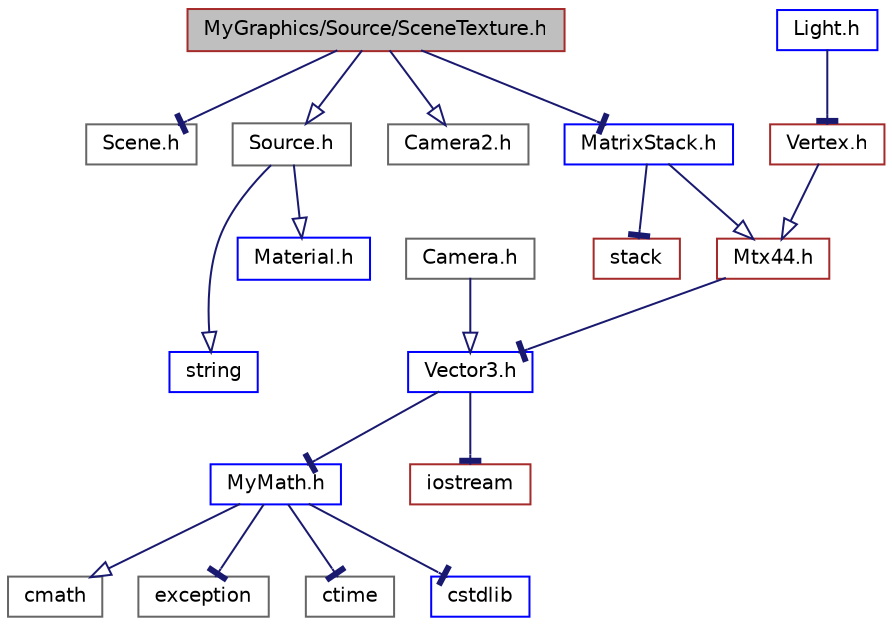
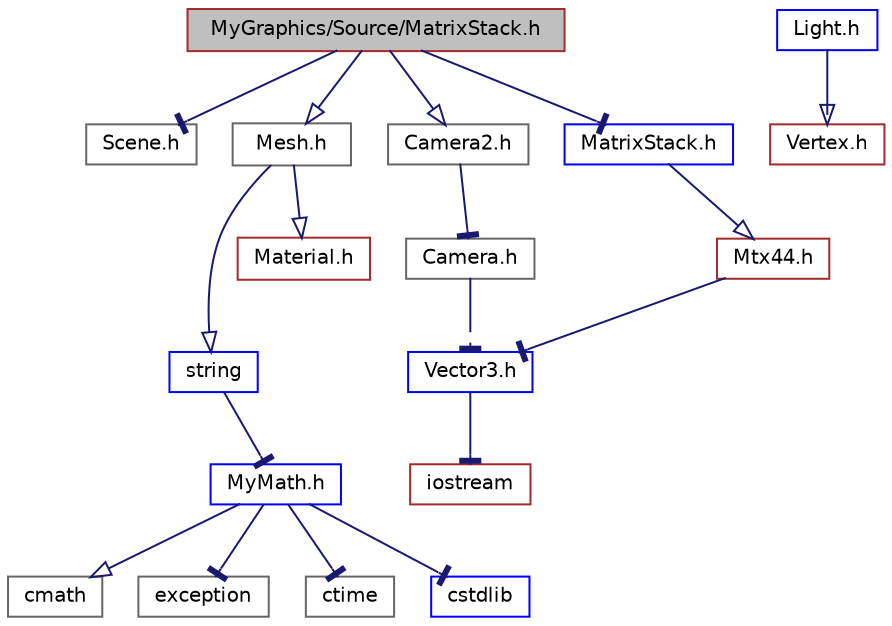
node "MyGraphics/Source/SceneTexture.h": label "MyGraphics/Source/SceneTexture.h" -> "MyGraphics/Source/MatrixStack.h"
edge "Light.h" -> "Vertex.h": arrowhead tee -> onormal
node "Source.h": label "Source.h" -> "Mesh.h"
edge "Vertex.h" -> "Mtx44.h": removed
edge "Camera2.h" -> "Camera.h": added
node "Material.h": color blue -> brown
node "stack": removed
edge "Camera.h" -> "Vector3.h": arrowhead onormal -> tee
edge "Vector3.h" -> "MyMath.h": now "string" -> "MyMath.h"
